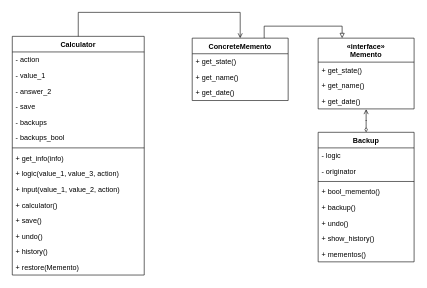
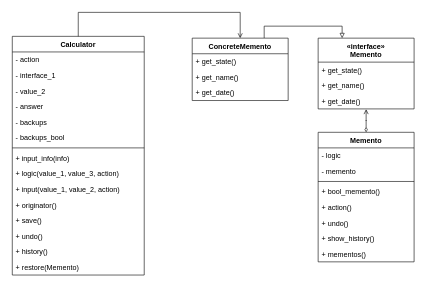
node "- value_1": label "- value_1" -> "- interface_1"
node "- answer_2": label "- answer_2" -> "- value_2"
node "- save": label "- save" -> "- answer"
node "Backup": label "Backup" -> "Memento"
node "+ get_info(info)": label "+ get_info(info)" -> "+ input_info(info)"
node "- originator": label "- originator" -> "- memento"
node "+ calculator()": label "+ calculator()" -> "+ originator()"
node "+ backup()": label "+ backup()" -> "+ action()"
